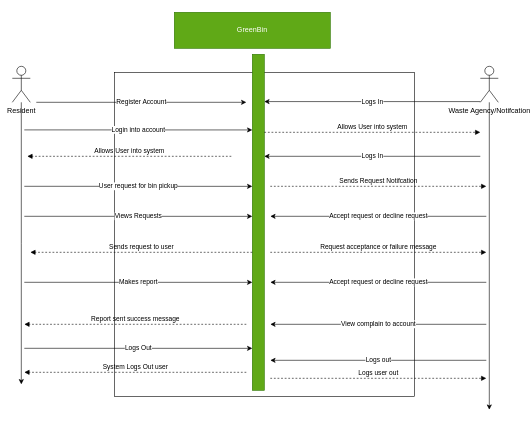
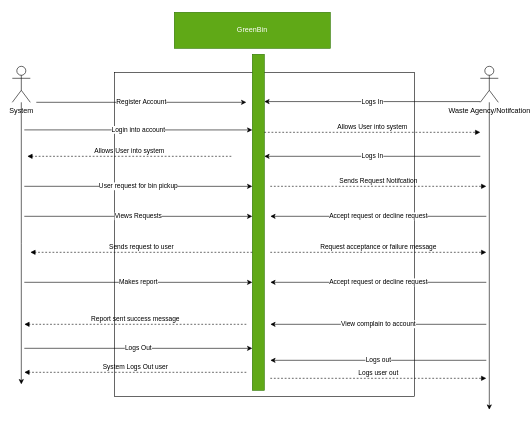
node "Resident": label "Resident" -> "System"
